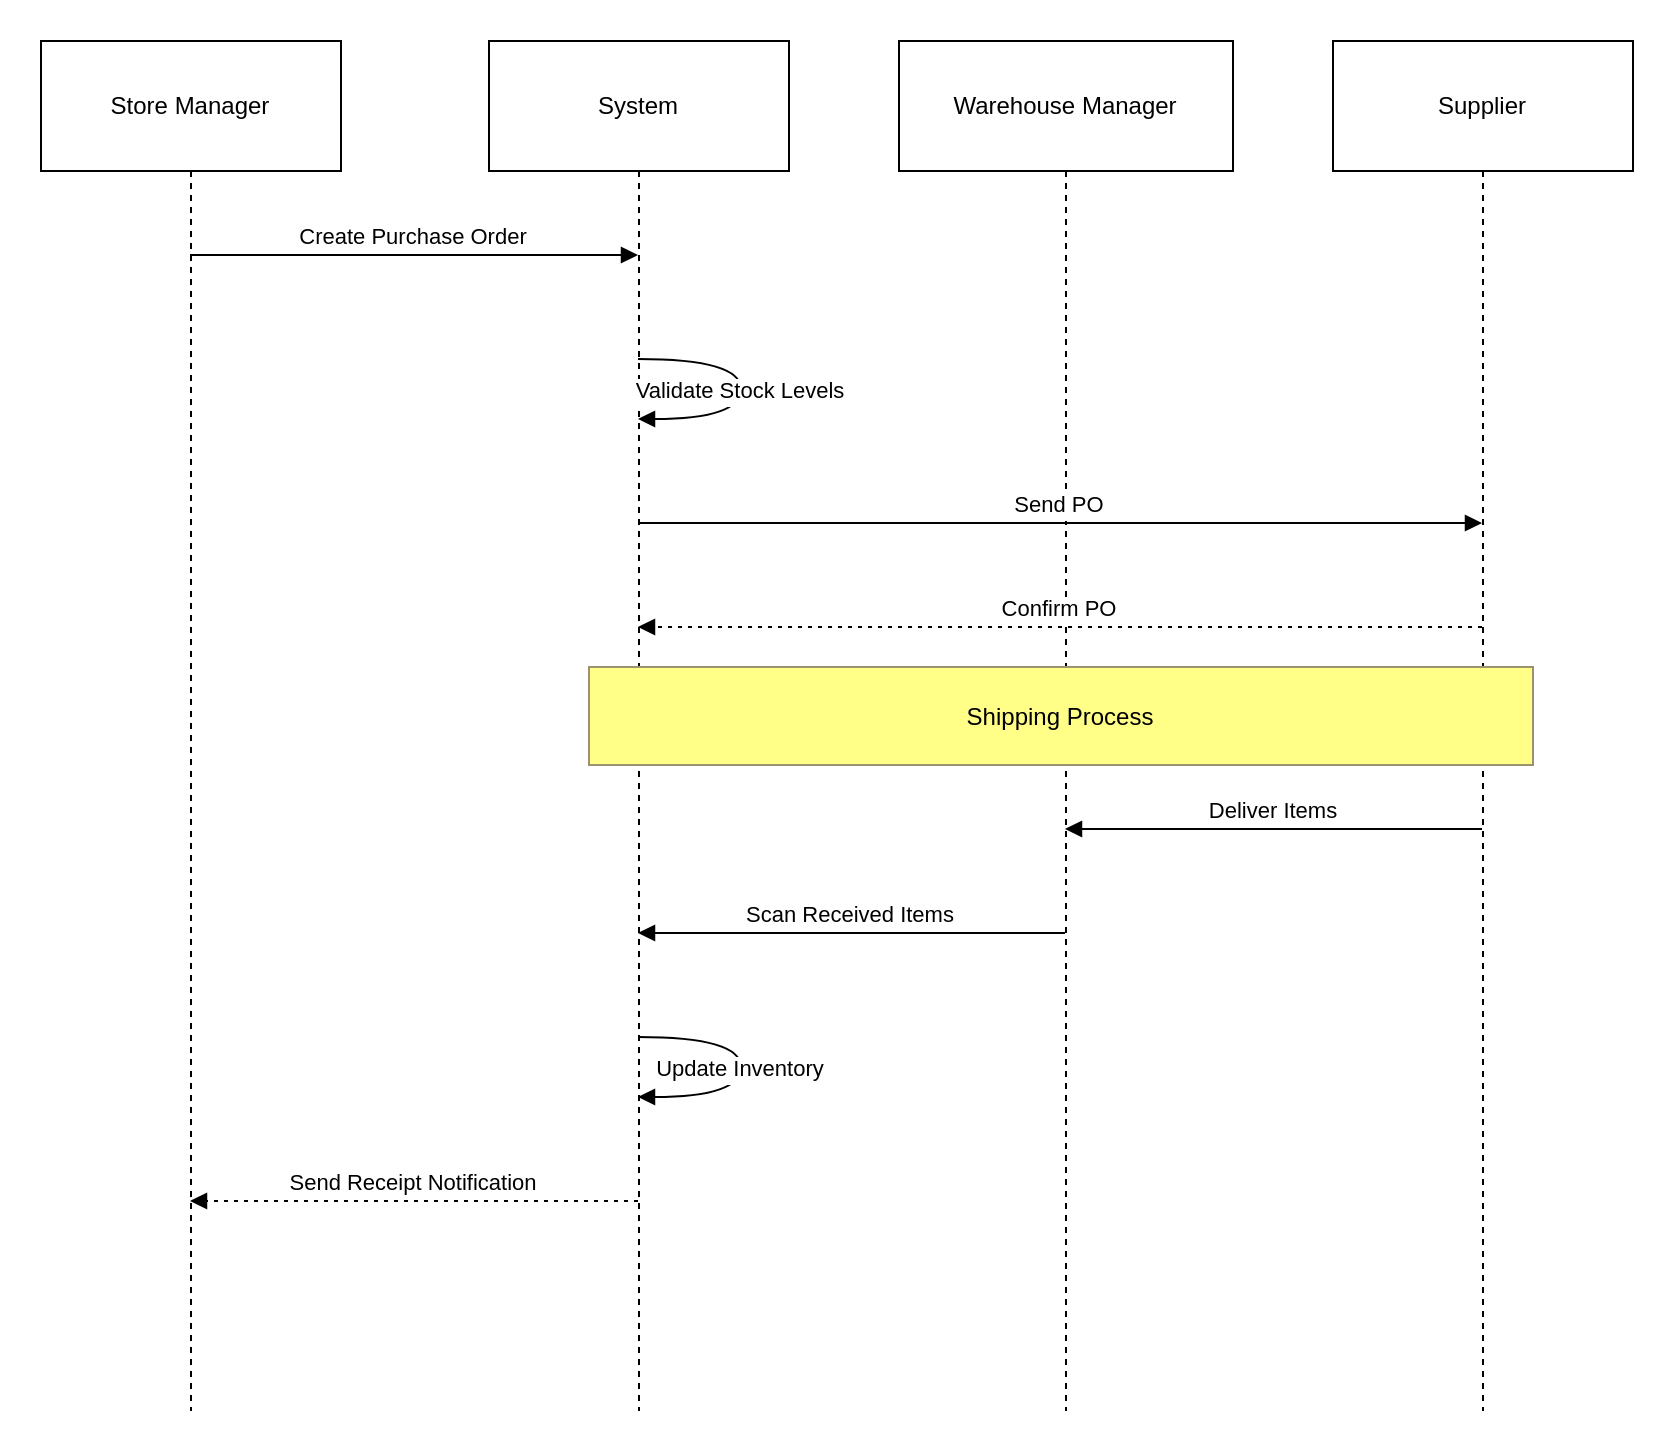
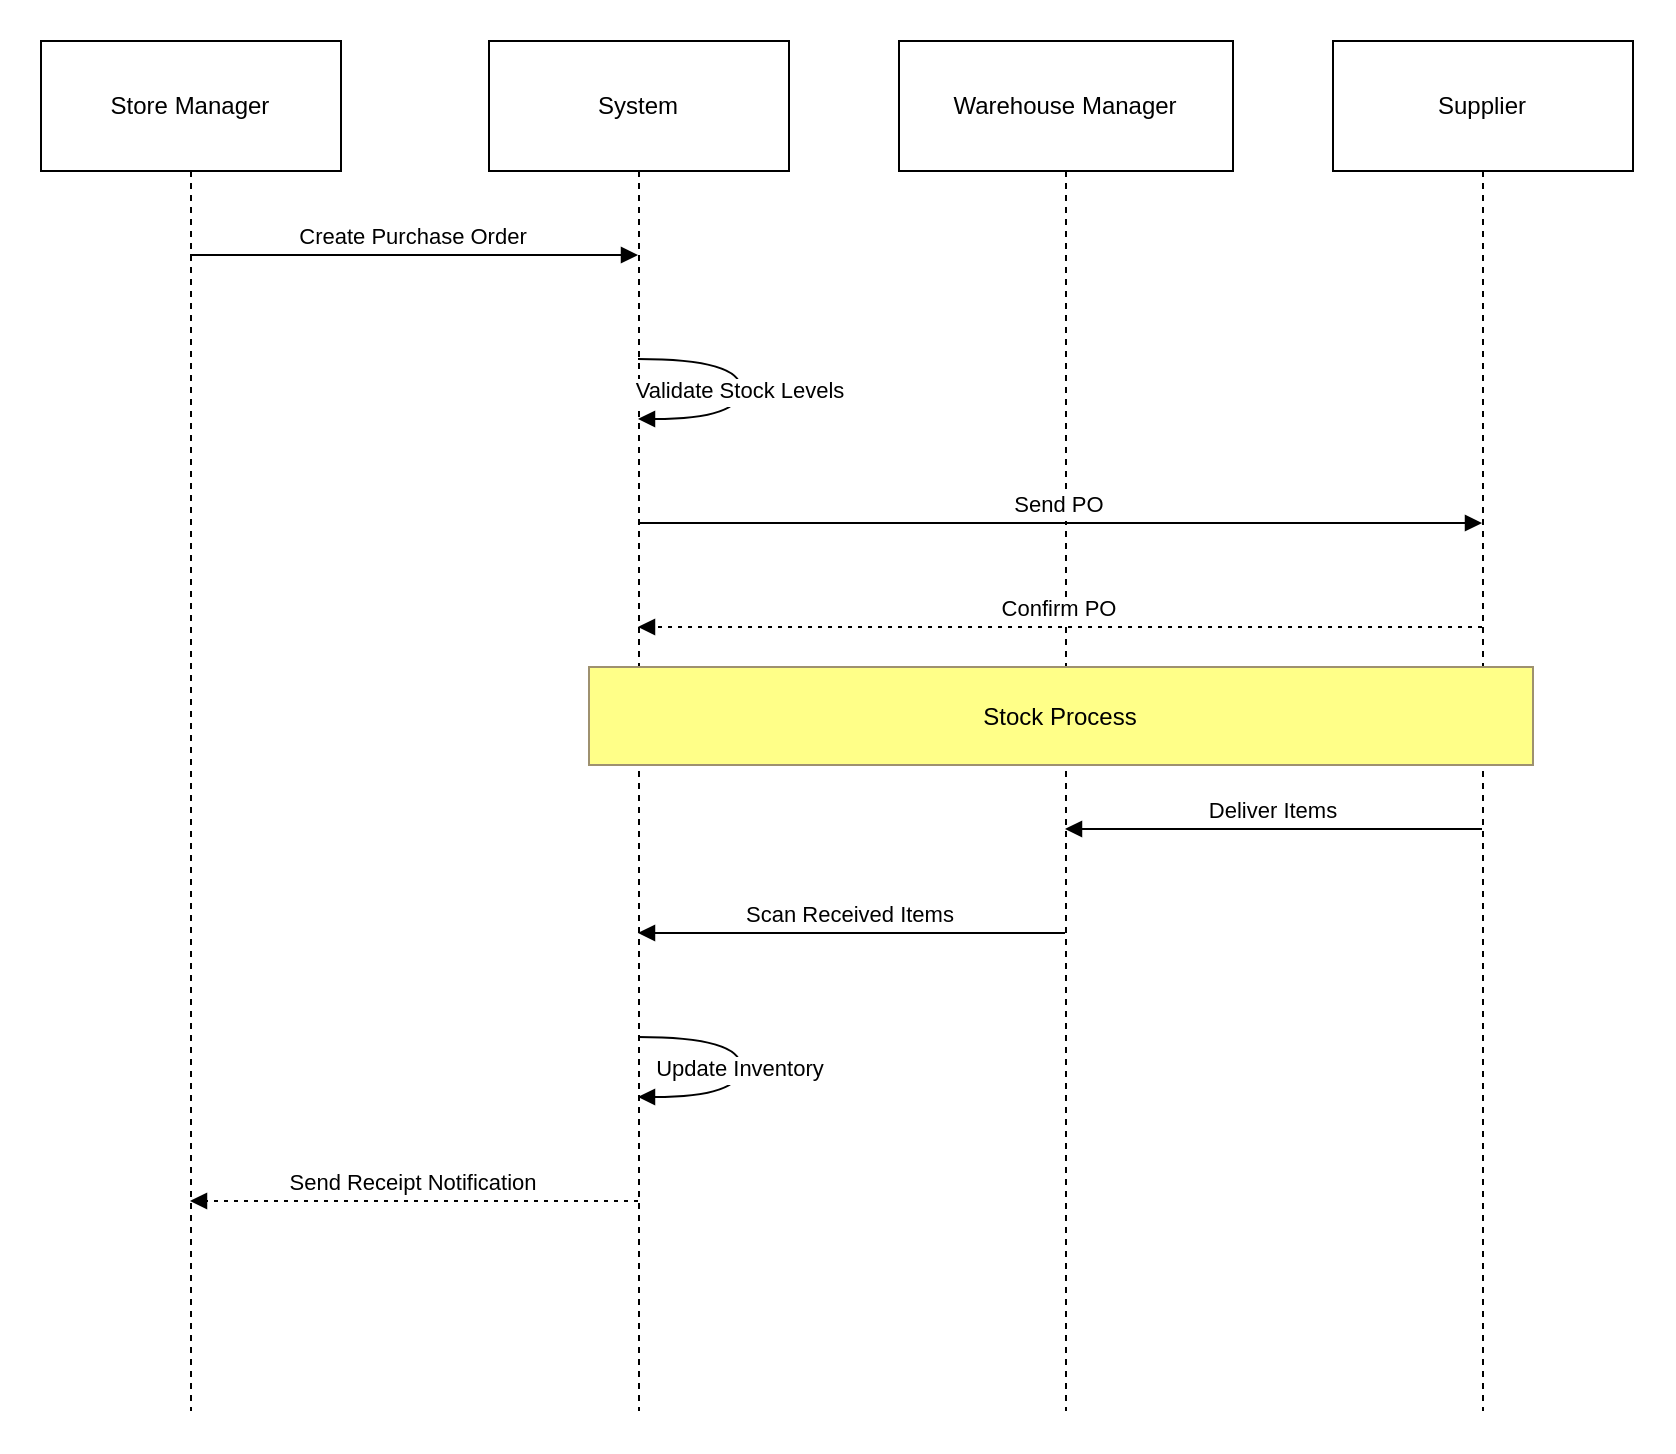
node "Shipping Process": label "Shipping Process" -> "Stock Process"
